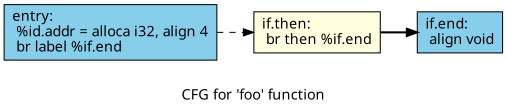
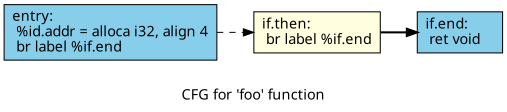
node "if.then:": text "br then %if.end" -> "br label %if.end"
node "if.end:": text "align void" -> "ret void"
